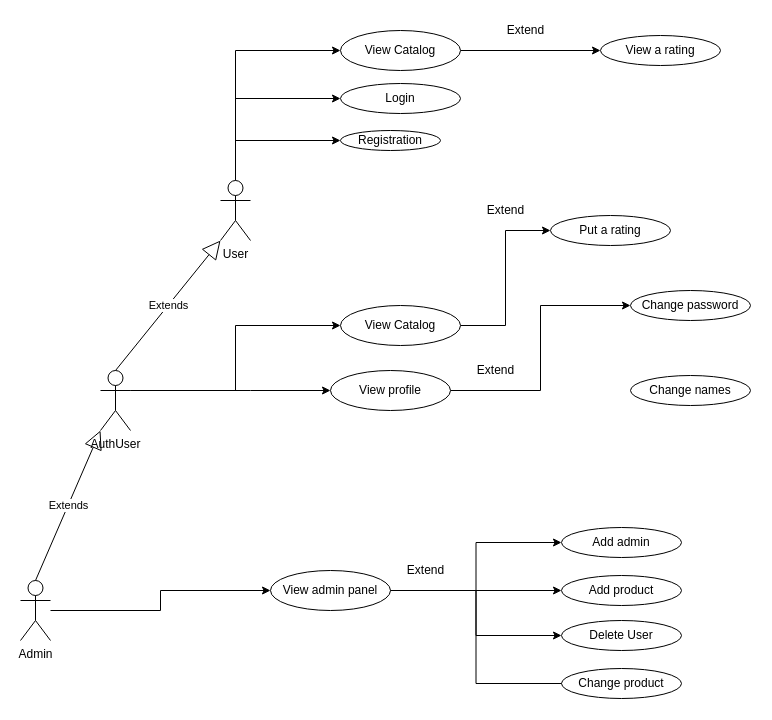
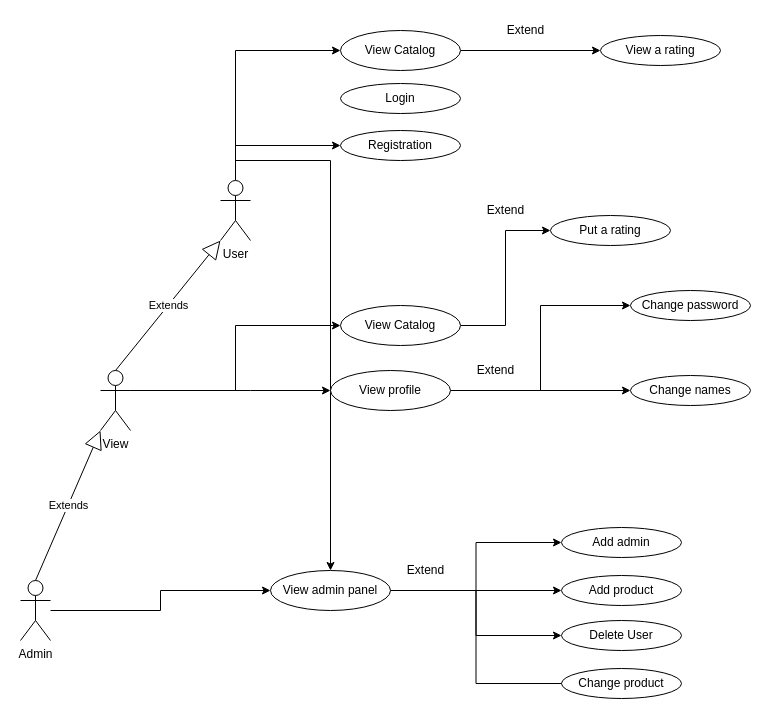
edge "User" -> "Login": now "User" -> "View admin panel"
node "Registration": size 100x20 -> 120x30
edge "View profile" -> "Change names": added
node "AuthUser": label "AuthUser" -> "View"
